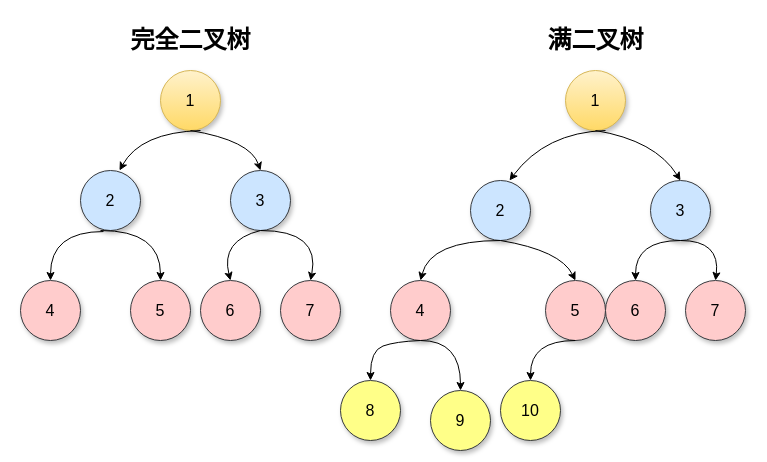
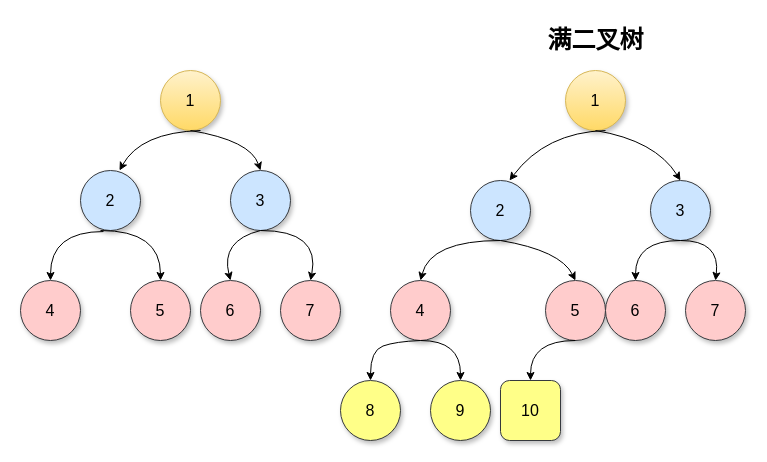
node "完全二叉树": removed
node "10": shape ellipse -> rounded rectangle
node "9": moved (461, 421) -> (461, 411)
